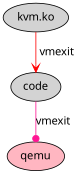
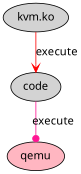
edge "kvm.ko" -> "code": label "vmexit" -> "execute"
edge "code" -> "qemu": label "vmexit" -> "execute"
